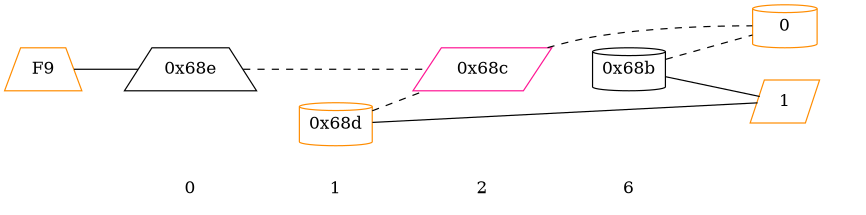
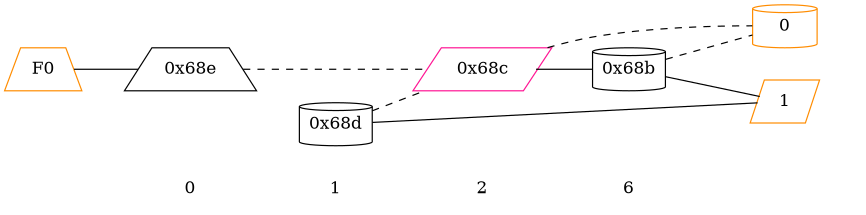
node "F9": label "F9" -> "F0"
edge "0x68c" -- "0x68b": added
node "0x68d": color darkorange -> black
